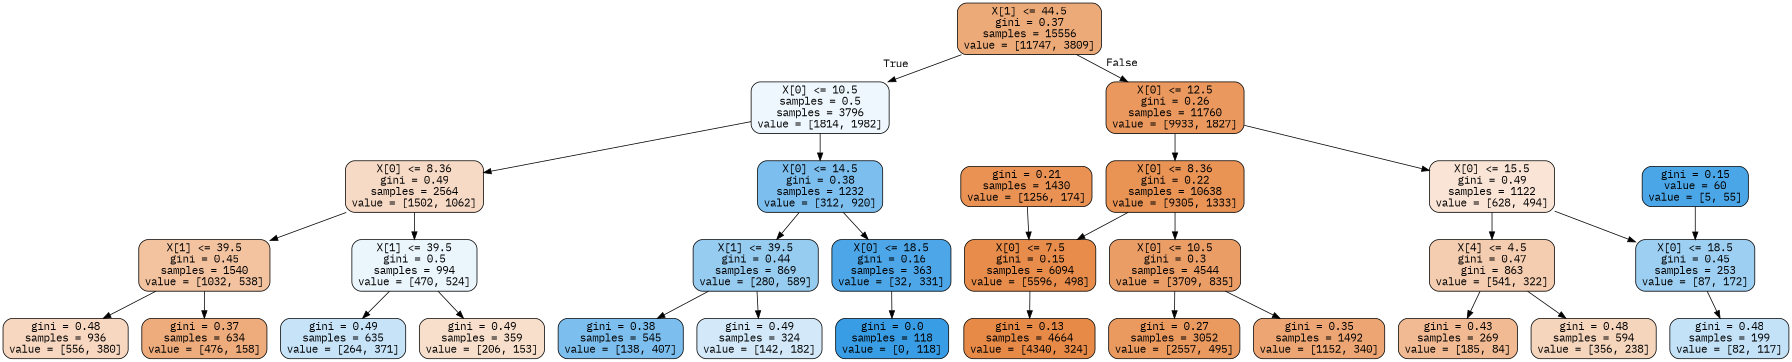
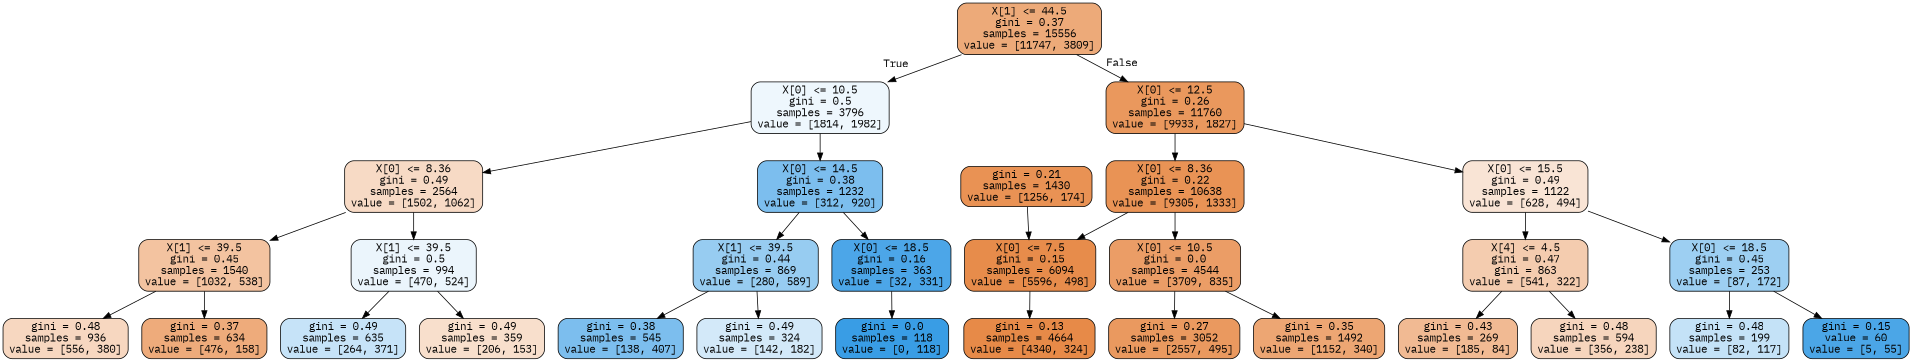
node "X[0] <= 10.5 samples = 0.5 samples = 3796 value = [1814, 1982]": label "X[0] <= 10.5 samples = 0.5 samples = 3796 value = [1814, 1982]" -> "X[0] <= 10.5 gini = 0.5 samples = 3796 value = [1814, 1982]"
edge "gini = 0.15 value = 60 value = [5, 55]" -> "X[0] <= 18.5 gini = 0.45 samples = 253 value = [87, 172]": reversed
node "X[0] <= 10.5 gini = 0.3 samples = 4544 value = [3709, 835]": label "X[0] <= 10.5 gini = 0.3 samples = 4544 value = [3709, 835]" -> "X[0] <= 10.5 gini = 0.0 samples = 4544 value = [3709, 835]"
